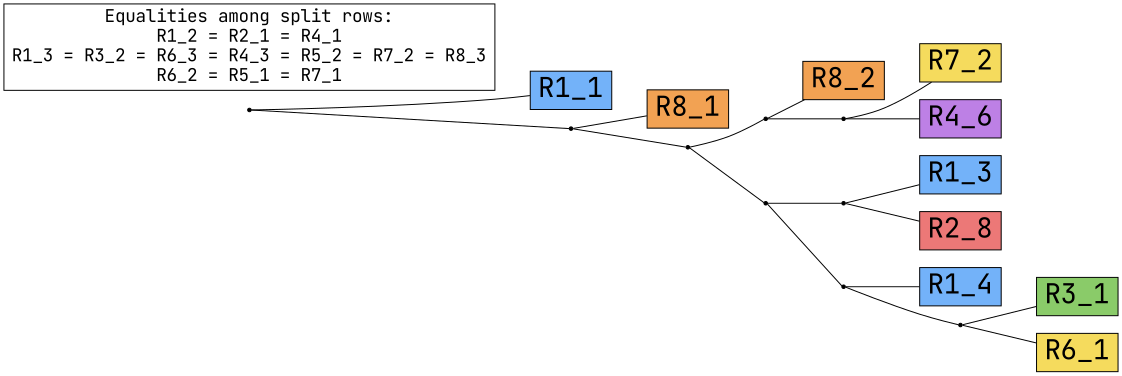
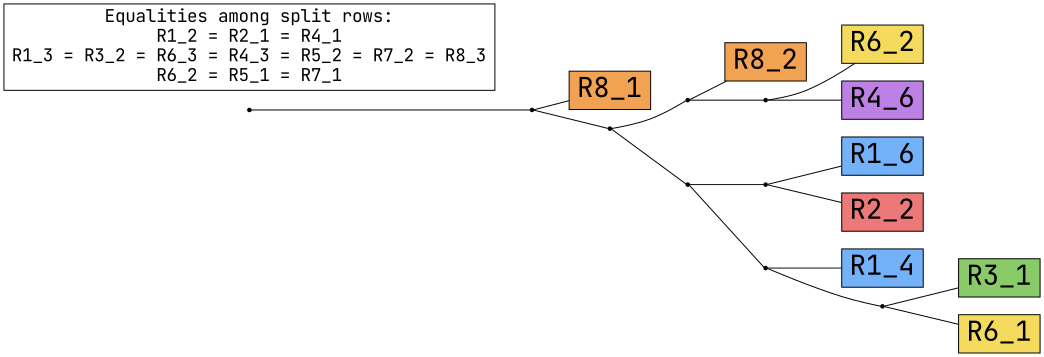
node "R7_2": label "R7_2" -> "R6_2"
node "R1_1": removed
node "R1_3": label "R1_3" -> "R1_6"
node "R2_8": label "R2_8" -> "R2_2"
